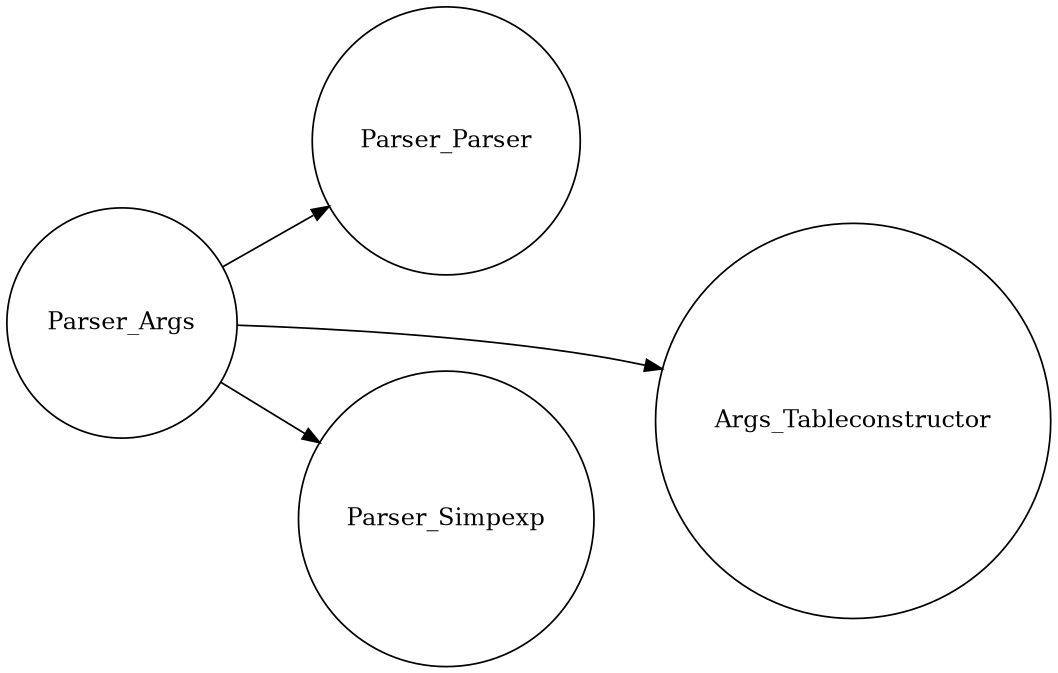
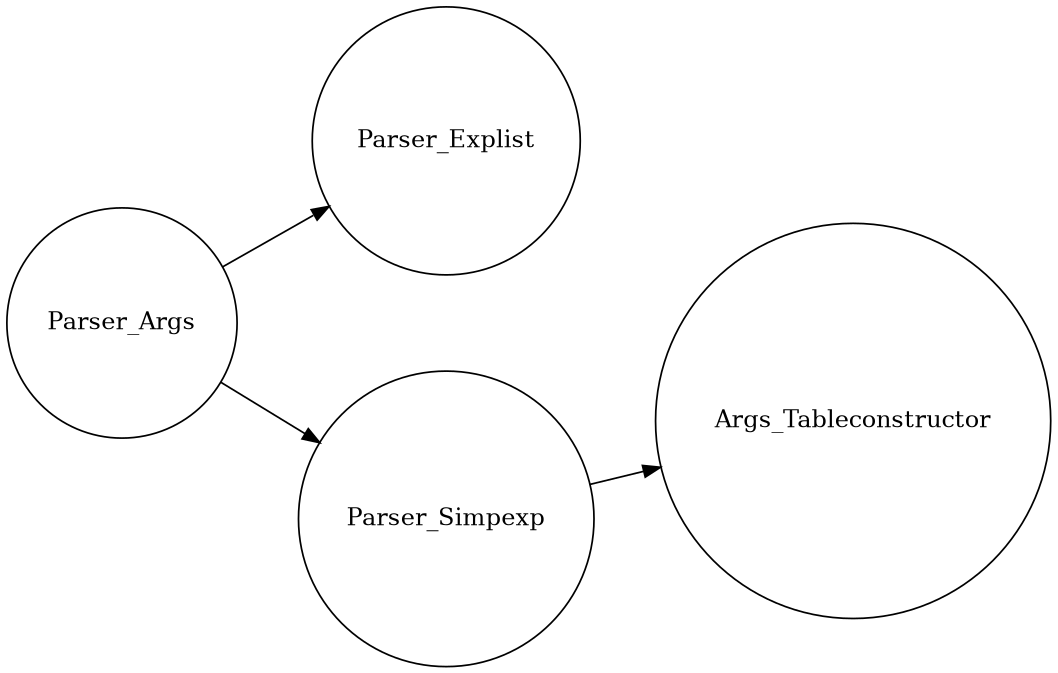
node "Parser_Parser": label "Parser_Parser" -> "Parser_Explist"
edge "Parser_Args" -> "Args_Tableconstructor": now "Parser_Simpexp" -> "Args_Tableconstructor"
